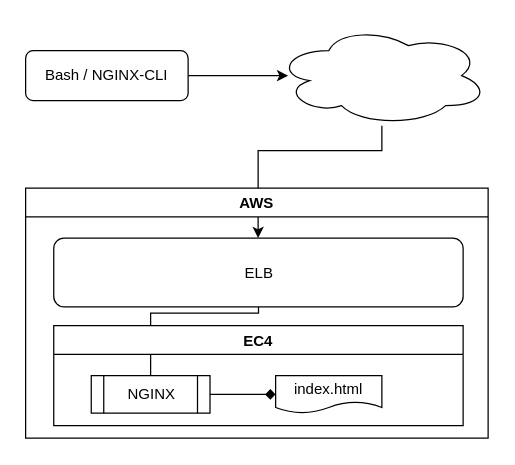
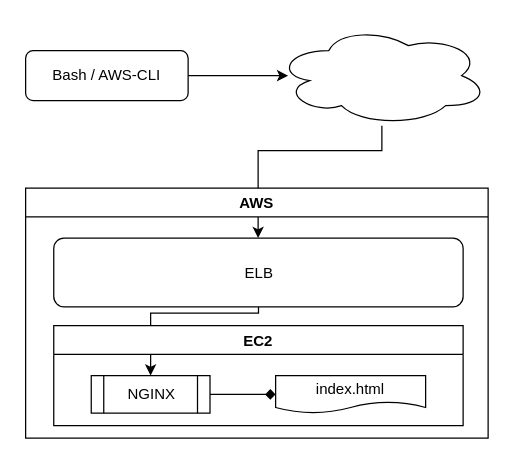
node "Bash / NGINX-CLI": label "Bash / NGINX-CLI" -> "Bash / AWS-CLI"
node "EC4": label "EC4" -> "EC2"
edge "ELB" -- "NGINX": arrowhead none -> classic
node "index.html": size 106x38 -> 150x38
